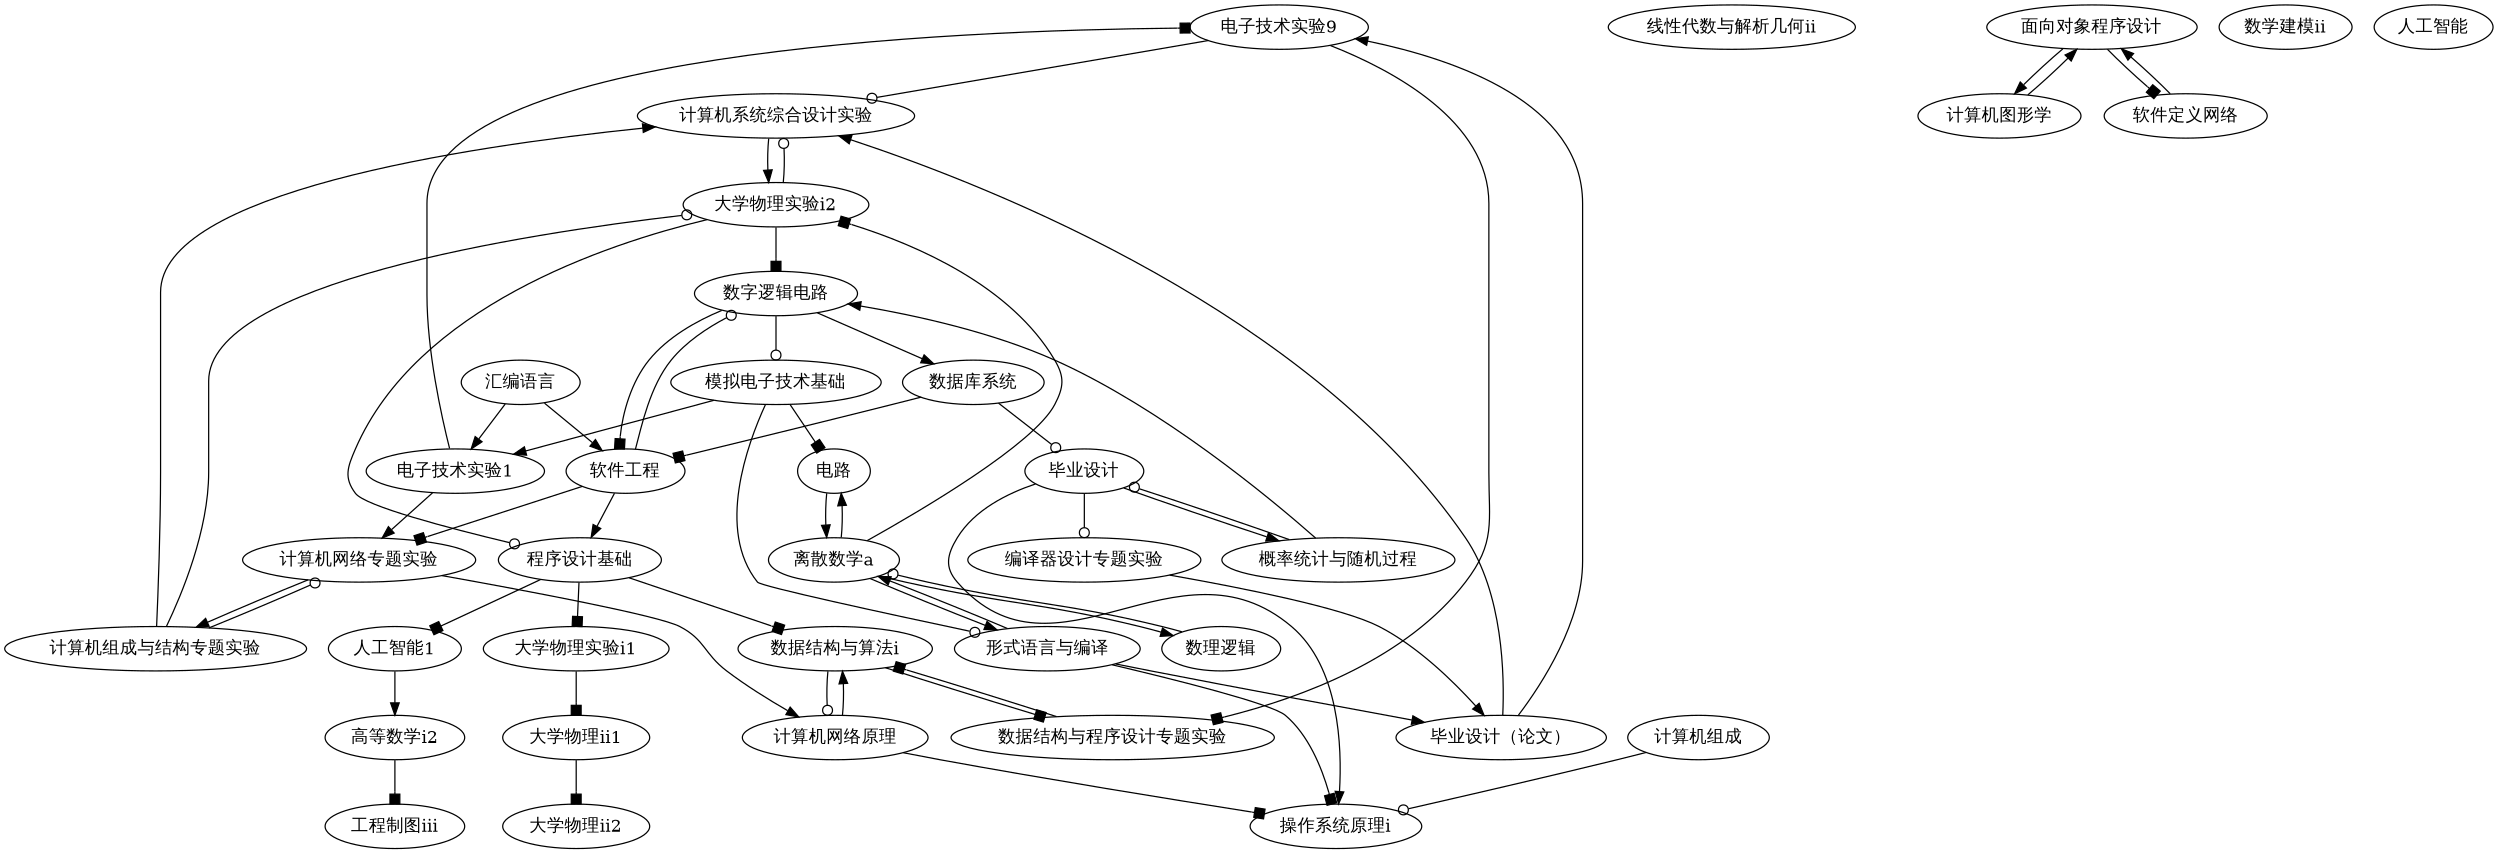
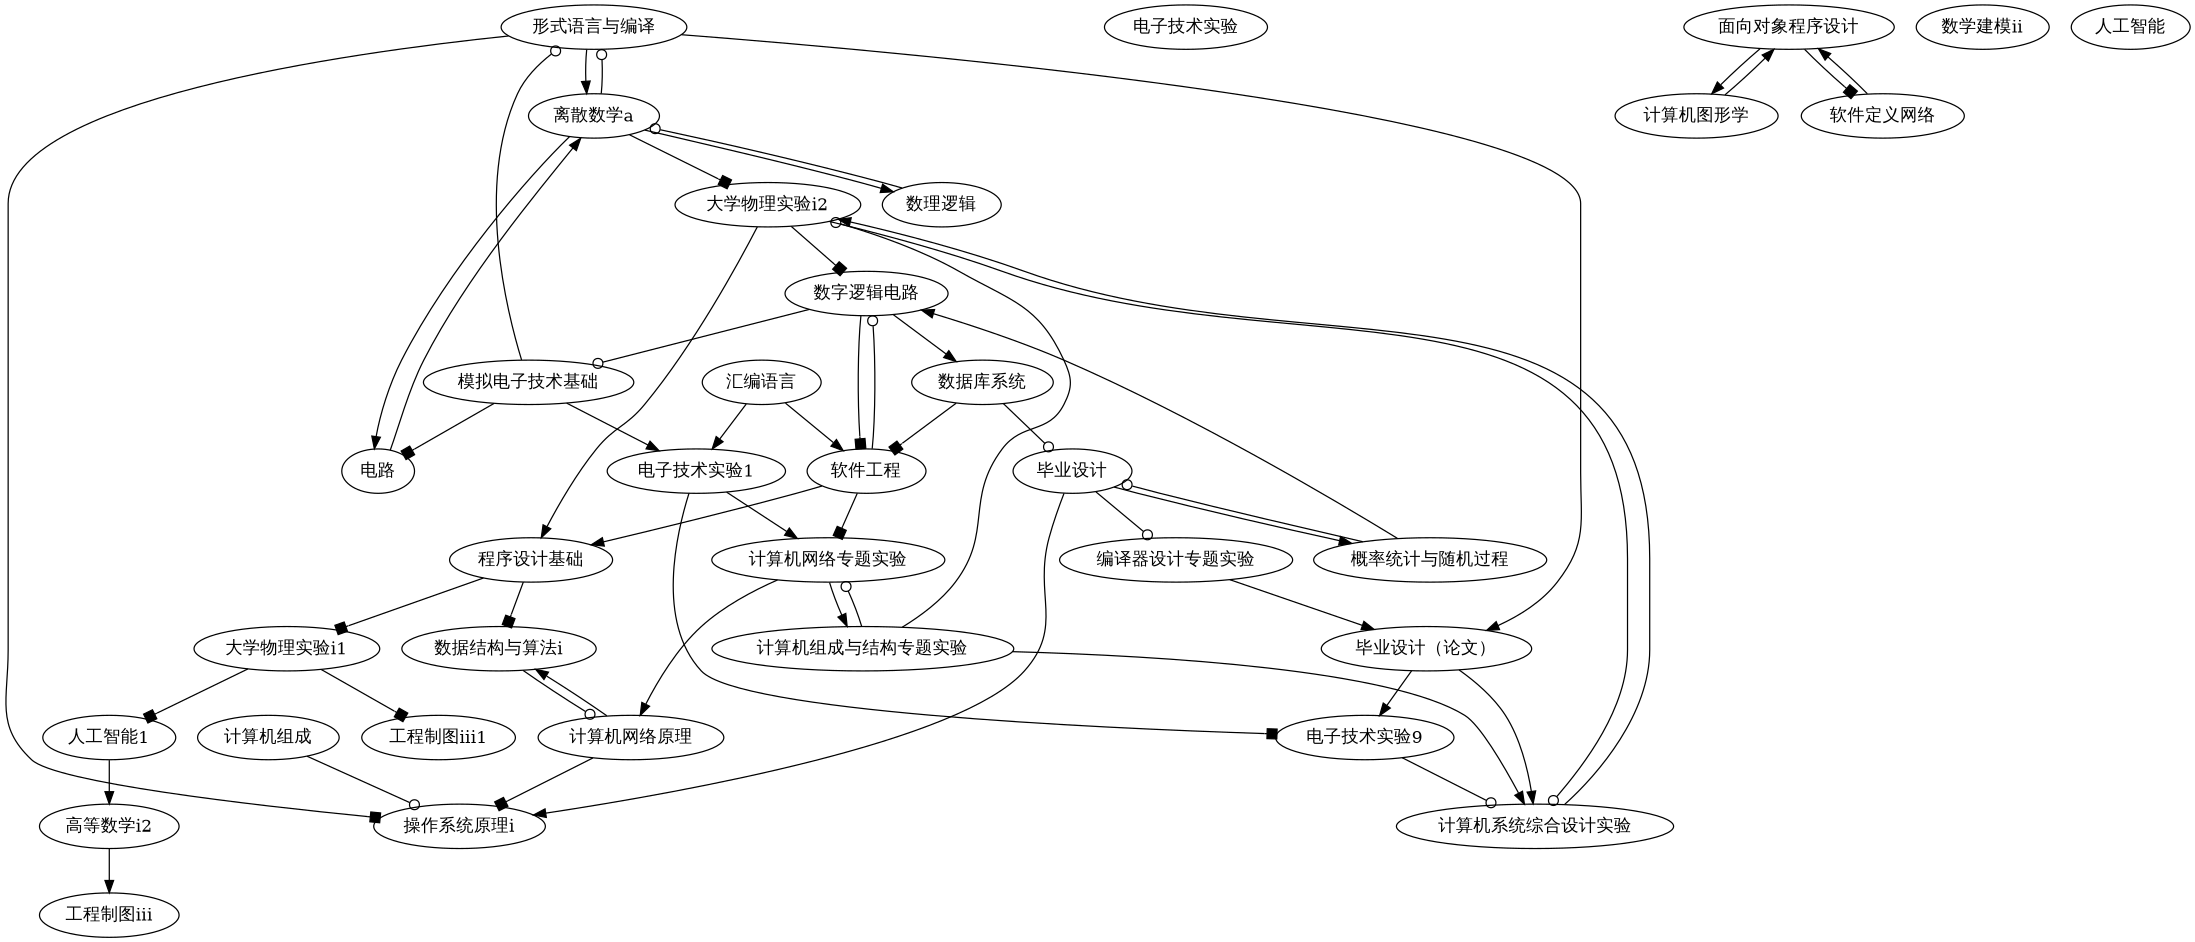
node "线性代数与解析几何ii": label "线性代数与解析几何ii" -> "电子技术实验"
edge "大学物理实验i2" -> "程序设计基础": arrowhead odot -> normal
edge "程序设计基础" -> "人工智能1": now "大学物理实验i1" -> "人工智能1"
edge "离散数学a" -> "形式语言与编译": arrowhead normal -> odot
node "大学物理ii1": label "大学物理ii1" -> "工程制图iii1"
node "数据结构与程序设计专题实验": removed
edge "高等数学i2" -> "工程制图iii": arrowhead box -> normal
node "大学物理ii2": removed
